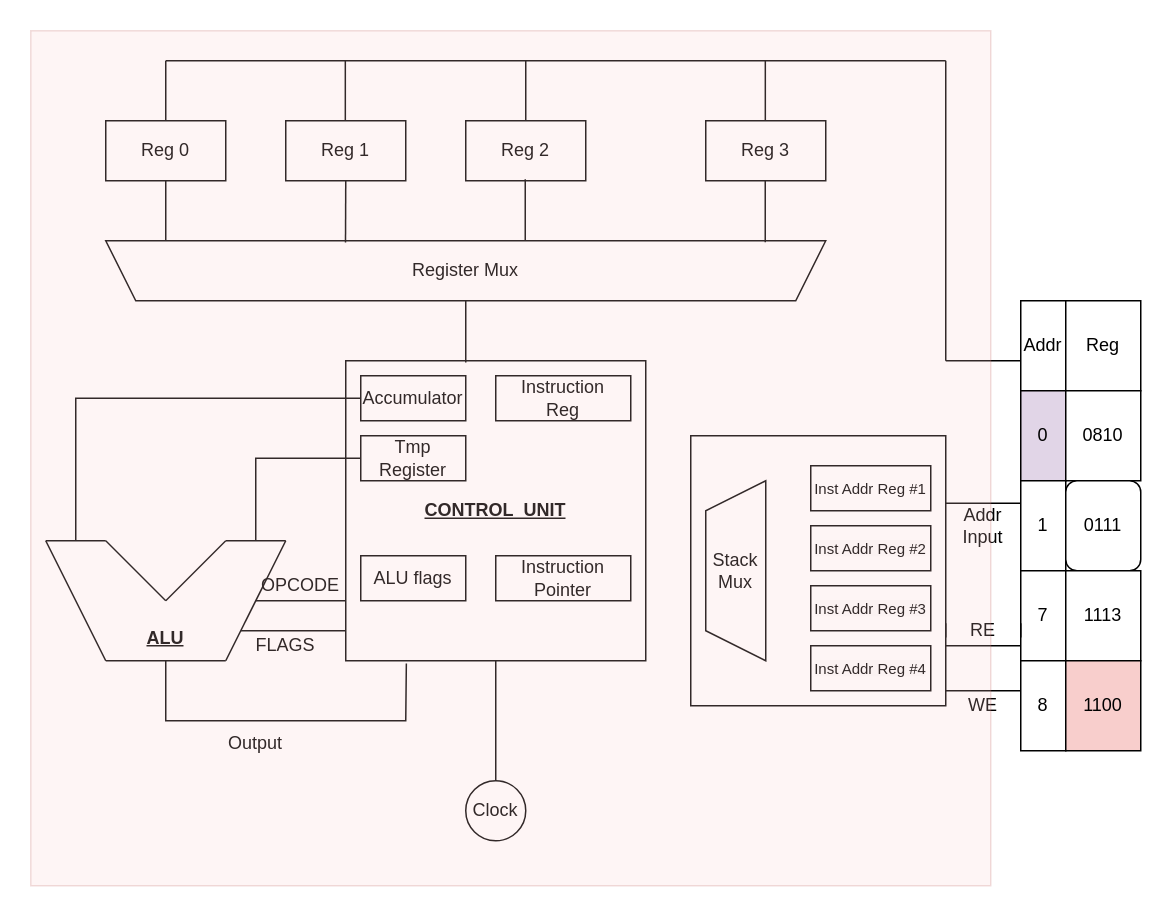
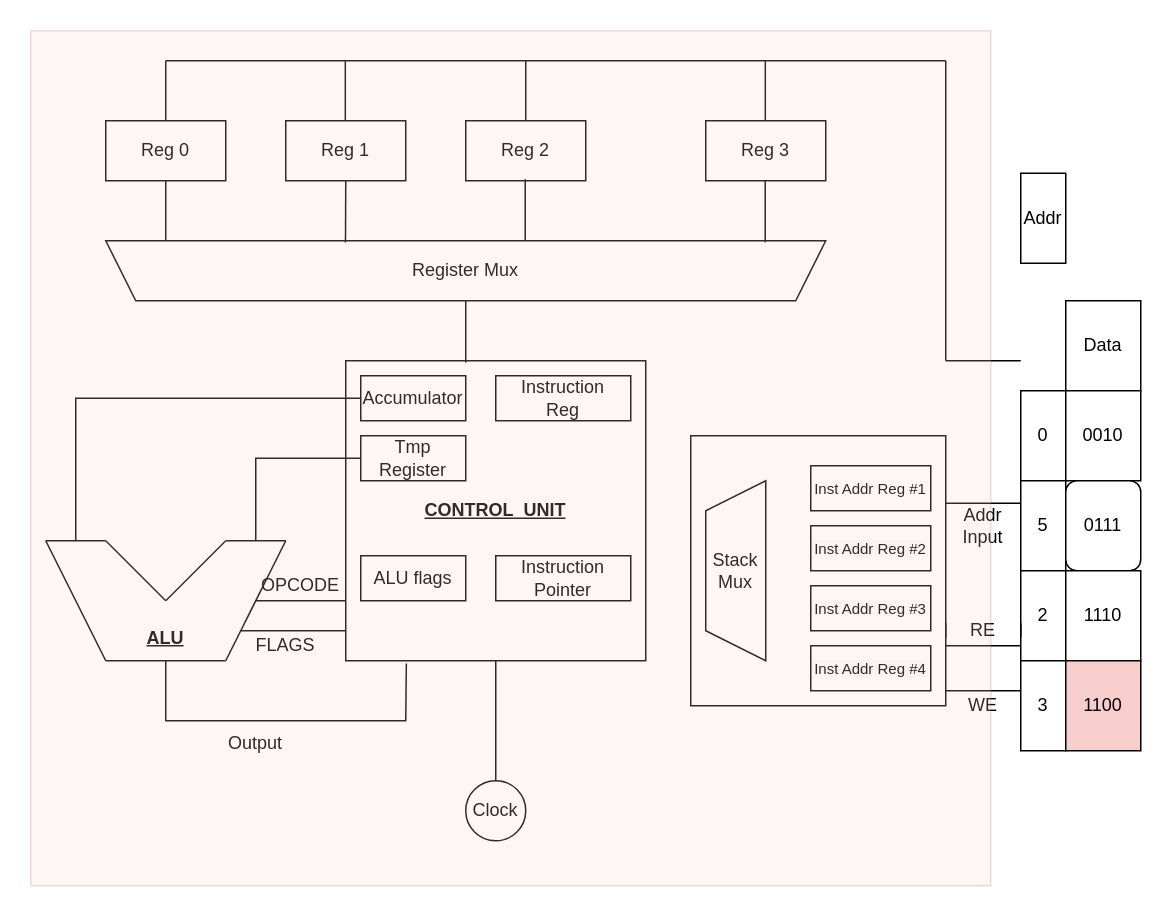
node "Addr": moved (1043, 346) -> (1043, 218)
node "Reg": label "Reg" -> "Data"
node "0": fillcolor #e1d5e7 -> #ffffff
node "0810": label "0810" -> "0010"
node "1": label "1" -> "5"
node "7": label "7" -> "2"
node "1113": label "1113" -> "1110"
node "8": label "8" -> "3"
